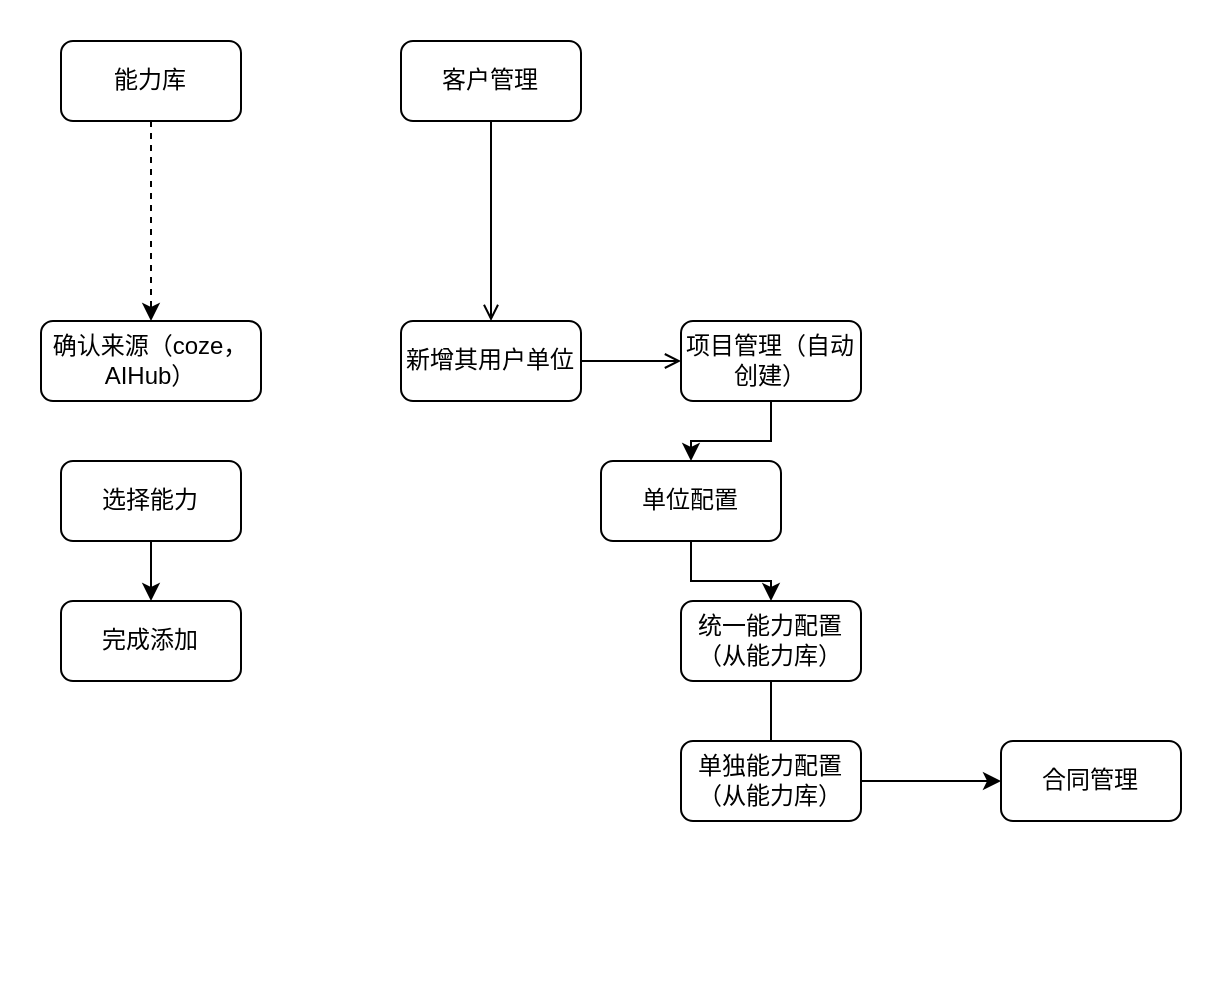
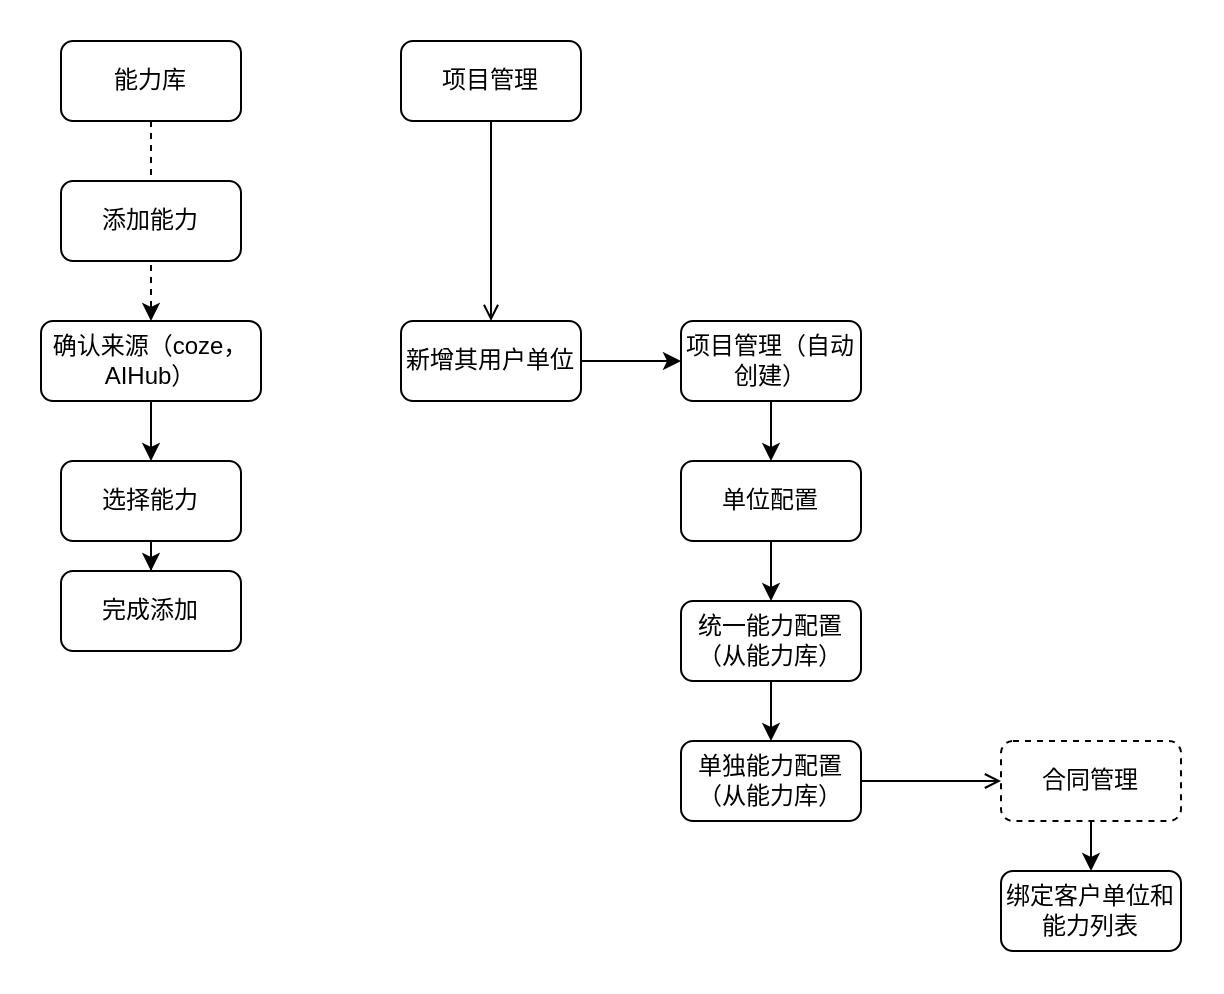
node "客户管理": label "客户管理" -> "项目管理"
node "添加能力": added
edge "新增其用户单位" -> "项目管理（自动创建）": arrowhead open -> classic
edge "确认来源（coze，AIHub）" -> "选择能力": added
node "单位配置": moved (691, 501) -> (771, 501)
node "完成添加": moved (151, 641) -> (151, 611)
edge "统一能力配置（从能力库）" -- "单独能力配置（从能力库）": arrowhead none -> classic
edge "单独能力配置（从能力库）" -> "合同管理": arrowhead classic -> open
node "合同管理": style solid -> dashed
edge "合同管理" -> "绑定客户单位和能力列表": added
node "绑定客户单位和能力列表": added
